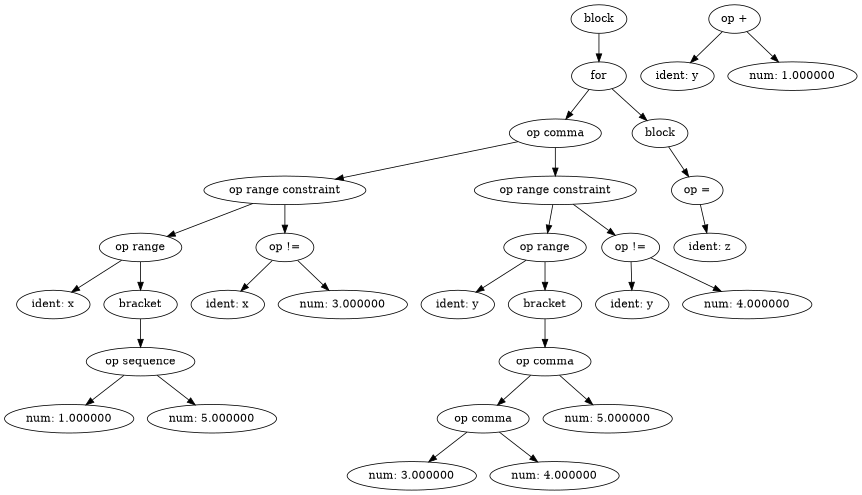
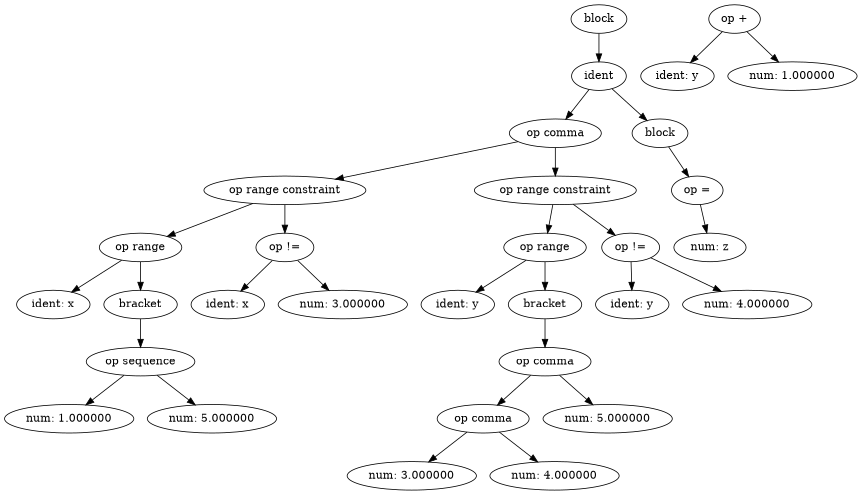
node "for": label "for" -> "ident"
node "ident: z": label "ident: z" -> "num: z"
